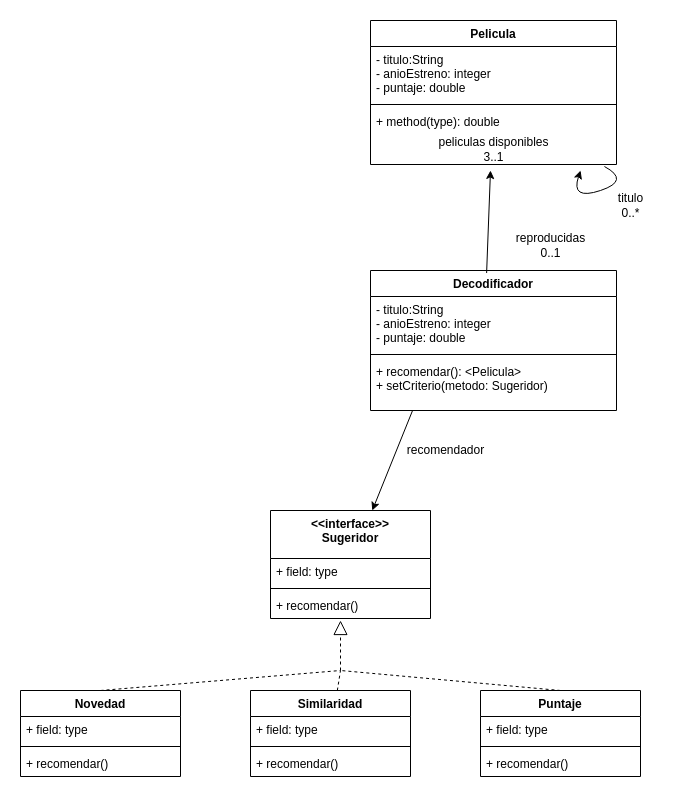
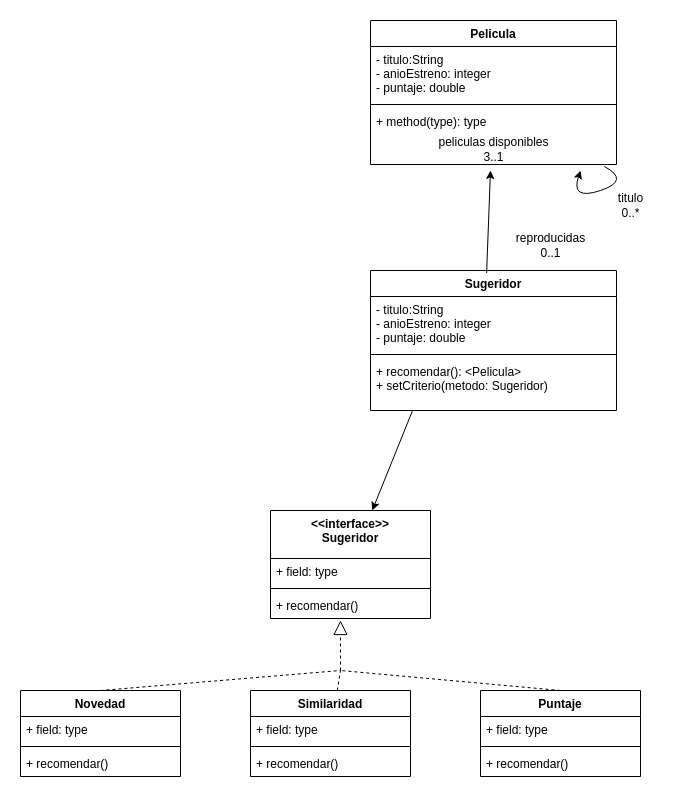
node "+ method(type): double": label "+ method(type): double" -> "+ method(type): type"
node "Decodificador": label "Decodificador" -> "Sugeridor"
node "recomendador": removed
